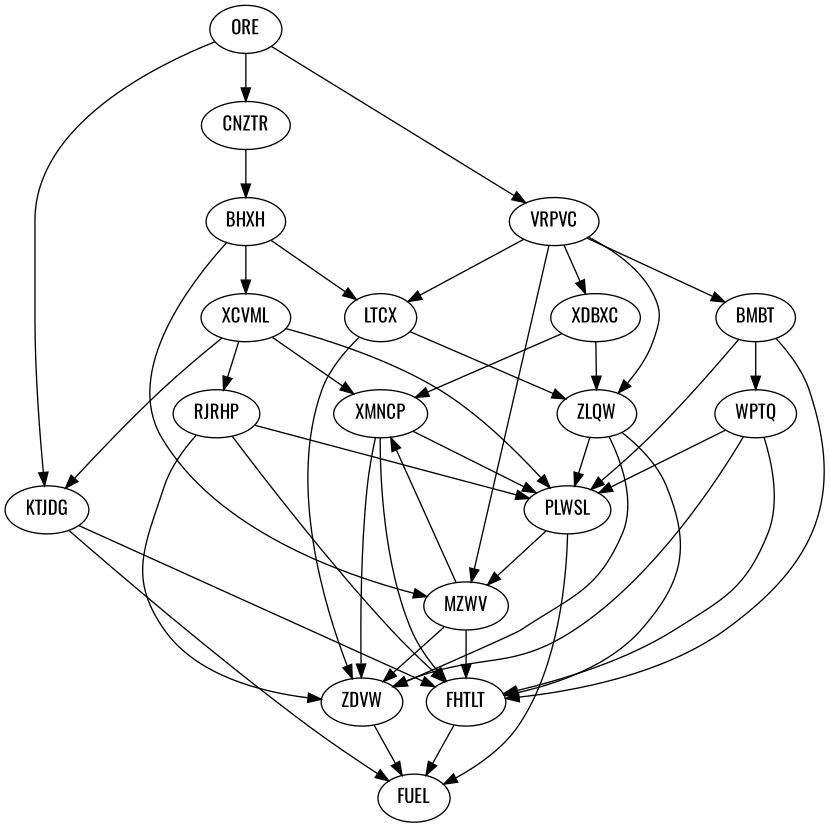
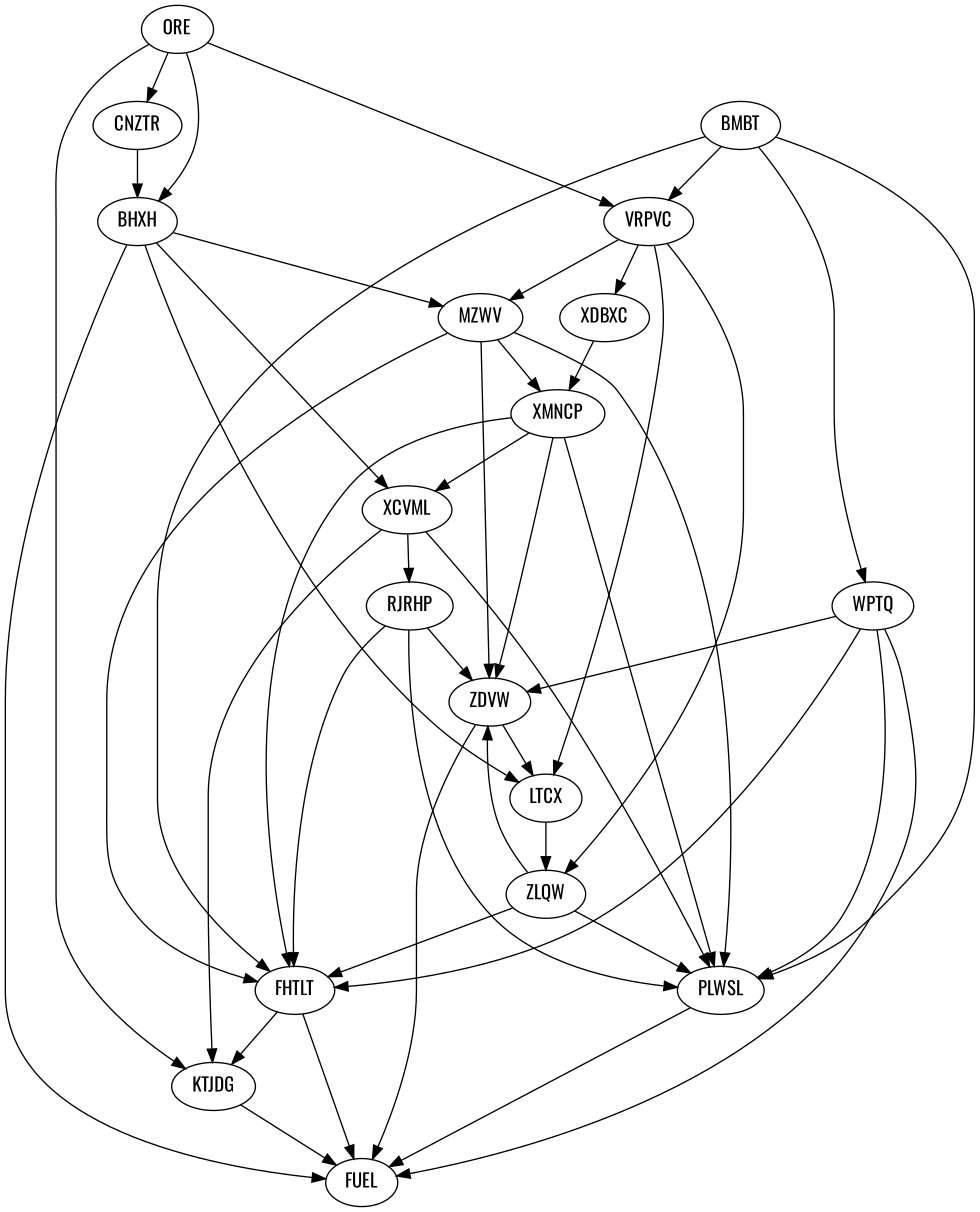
edge "ORE" -> "BHXH": added
edge "VRPVC" -> "BMBT": reversed
edge "XDBXC" -> "ZLQW": removed
edge "XCVML" -> "XMNCP": reversed
edge "LTCX" -> "ZDVW": reversed
edge "PLWSL" -> "MZWV": reversed
edge "KTJDG" -> "FHTLT": reversed
edge "BHXH" -> "FUEL": added
edge "WPTQ" -> "FUEL": added
